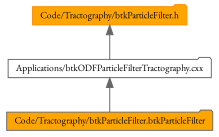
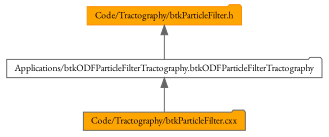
node "Applications/btkODFParticleFilterTractography.cxx": label "Applications/btkODFParticleFilterTractography.cxx" -> "Applications/btkODFParticleFilterTractography.btkODFParticleFilterTractography"
node "Code/Tractography/btkParticleFilter.btkParticleFilter": label "Code/Tractography/btkParticleFilter.btkParticleFilter" -> "Code/Tractography/btkParticleFilter.cxx"
